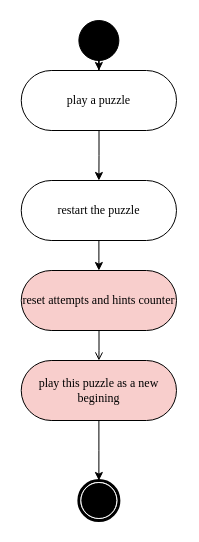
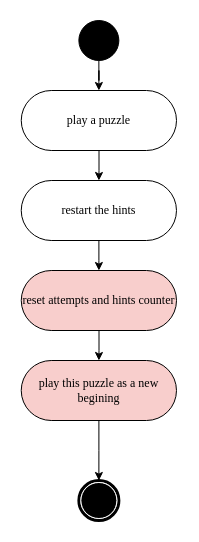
node "play a puzzle": moved (99, 101) -> (99, 121)
node "restart the puzzle": label "restart the puzzle" -> "restart the hints"
edge "reset attempts and hints counter" -> "play this puzzle as a new begining": arrowhead open -> classic
